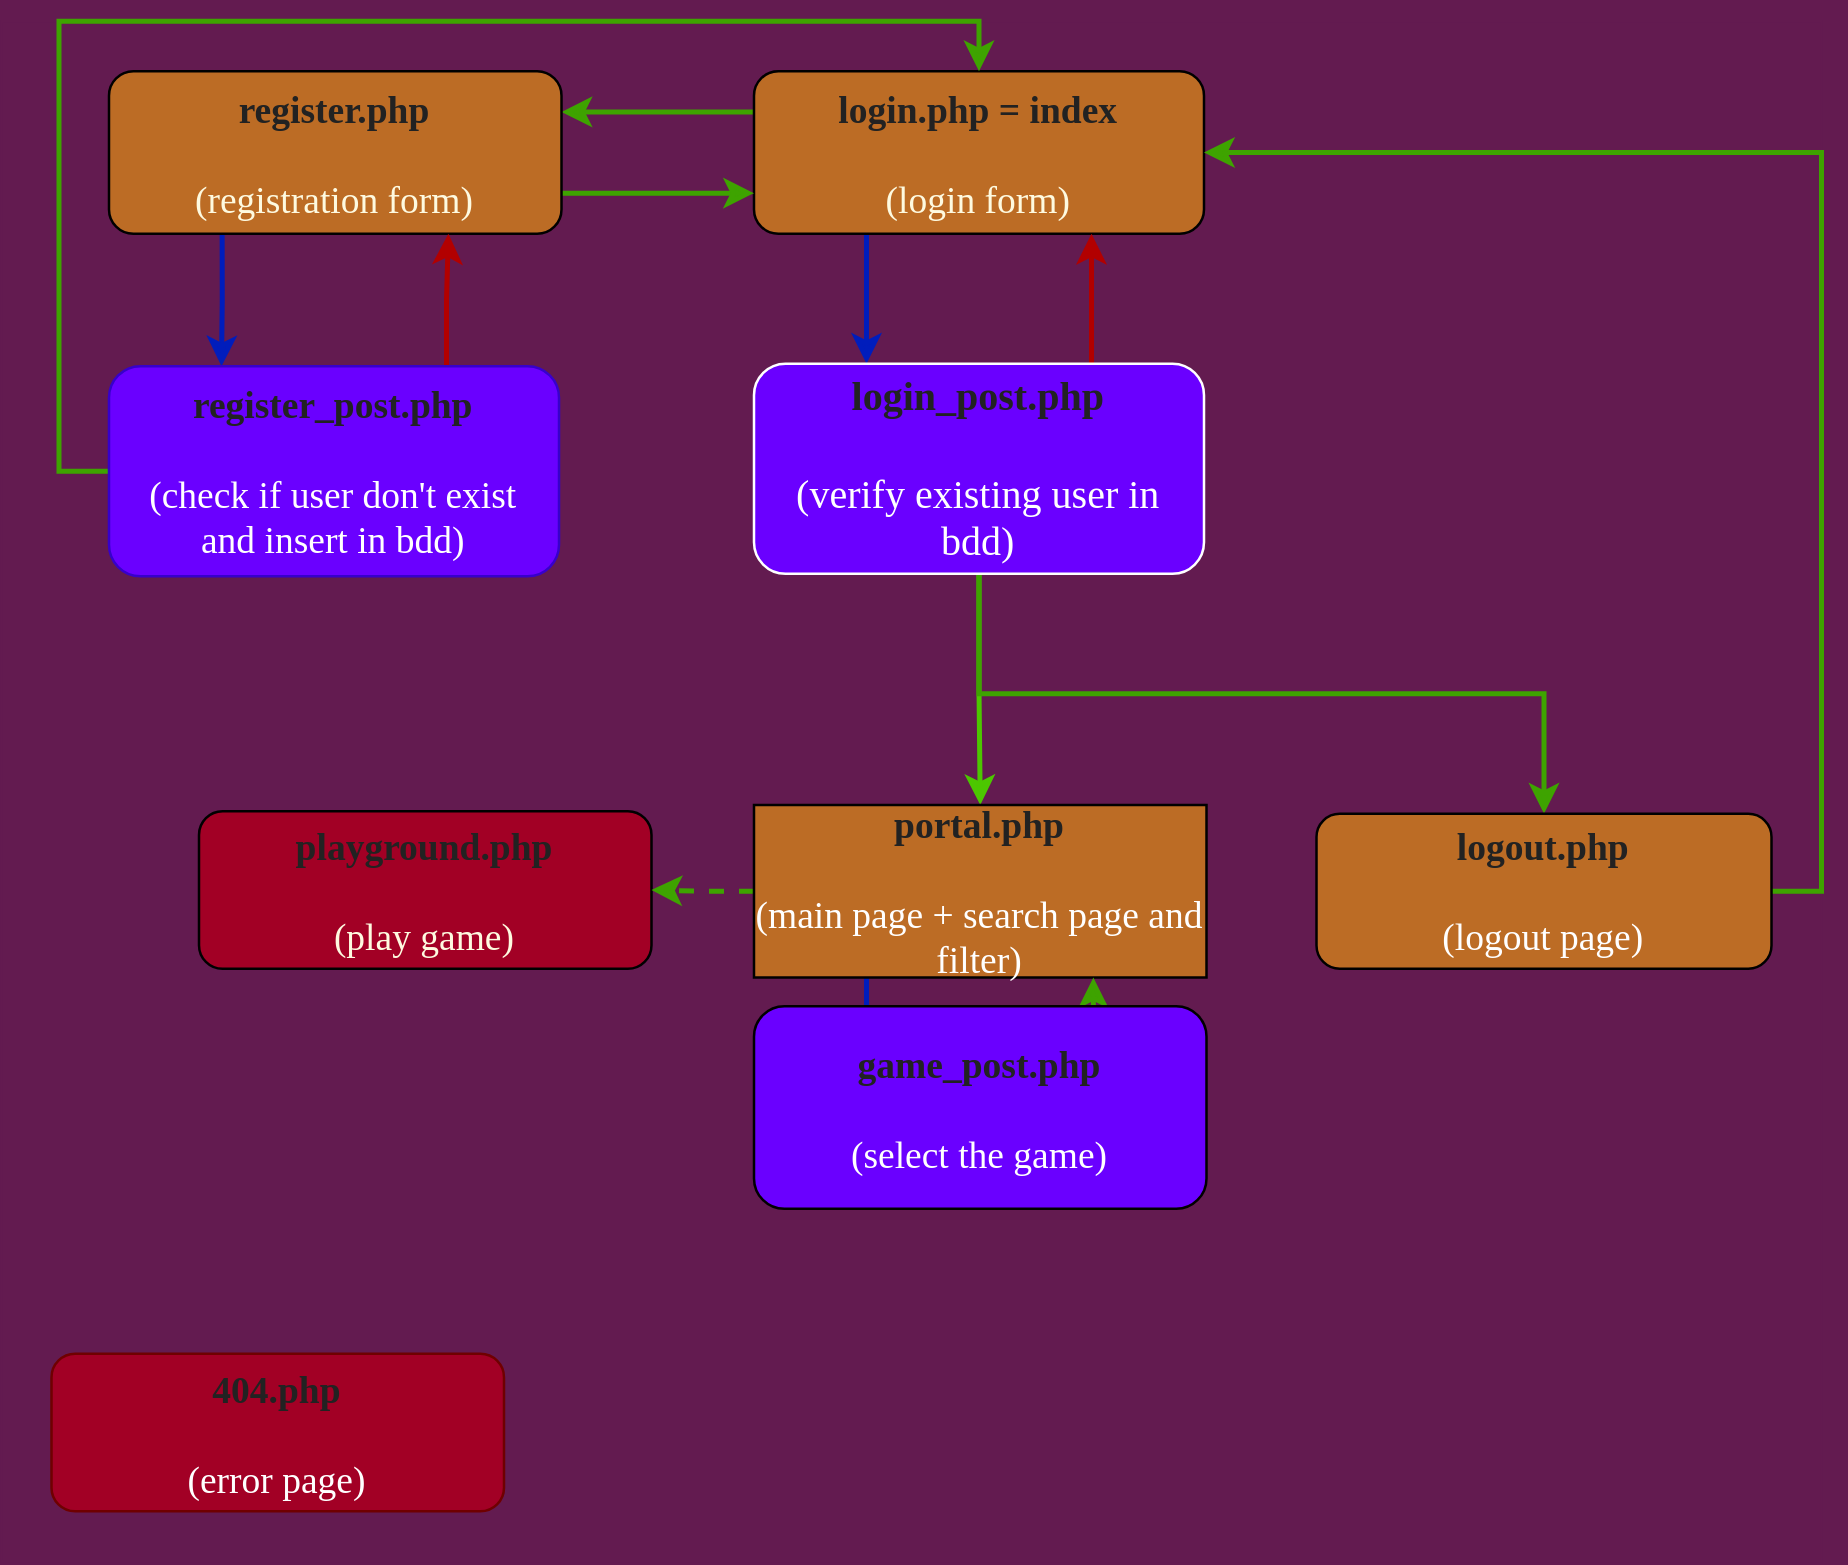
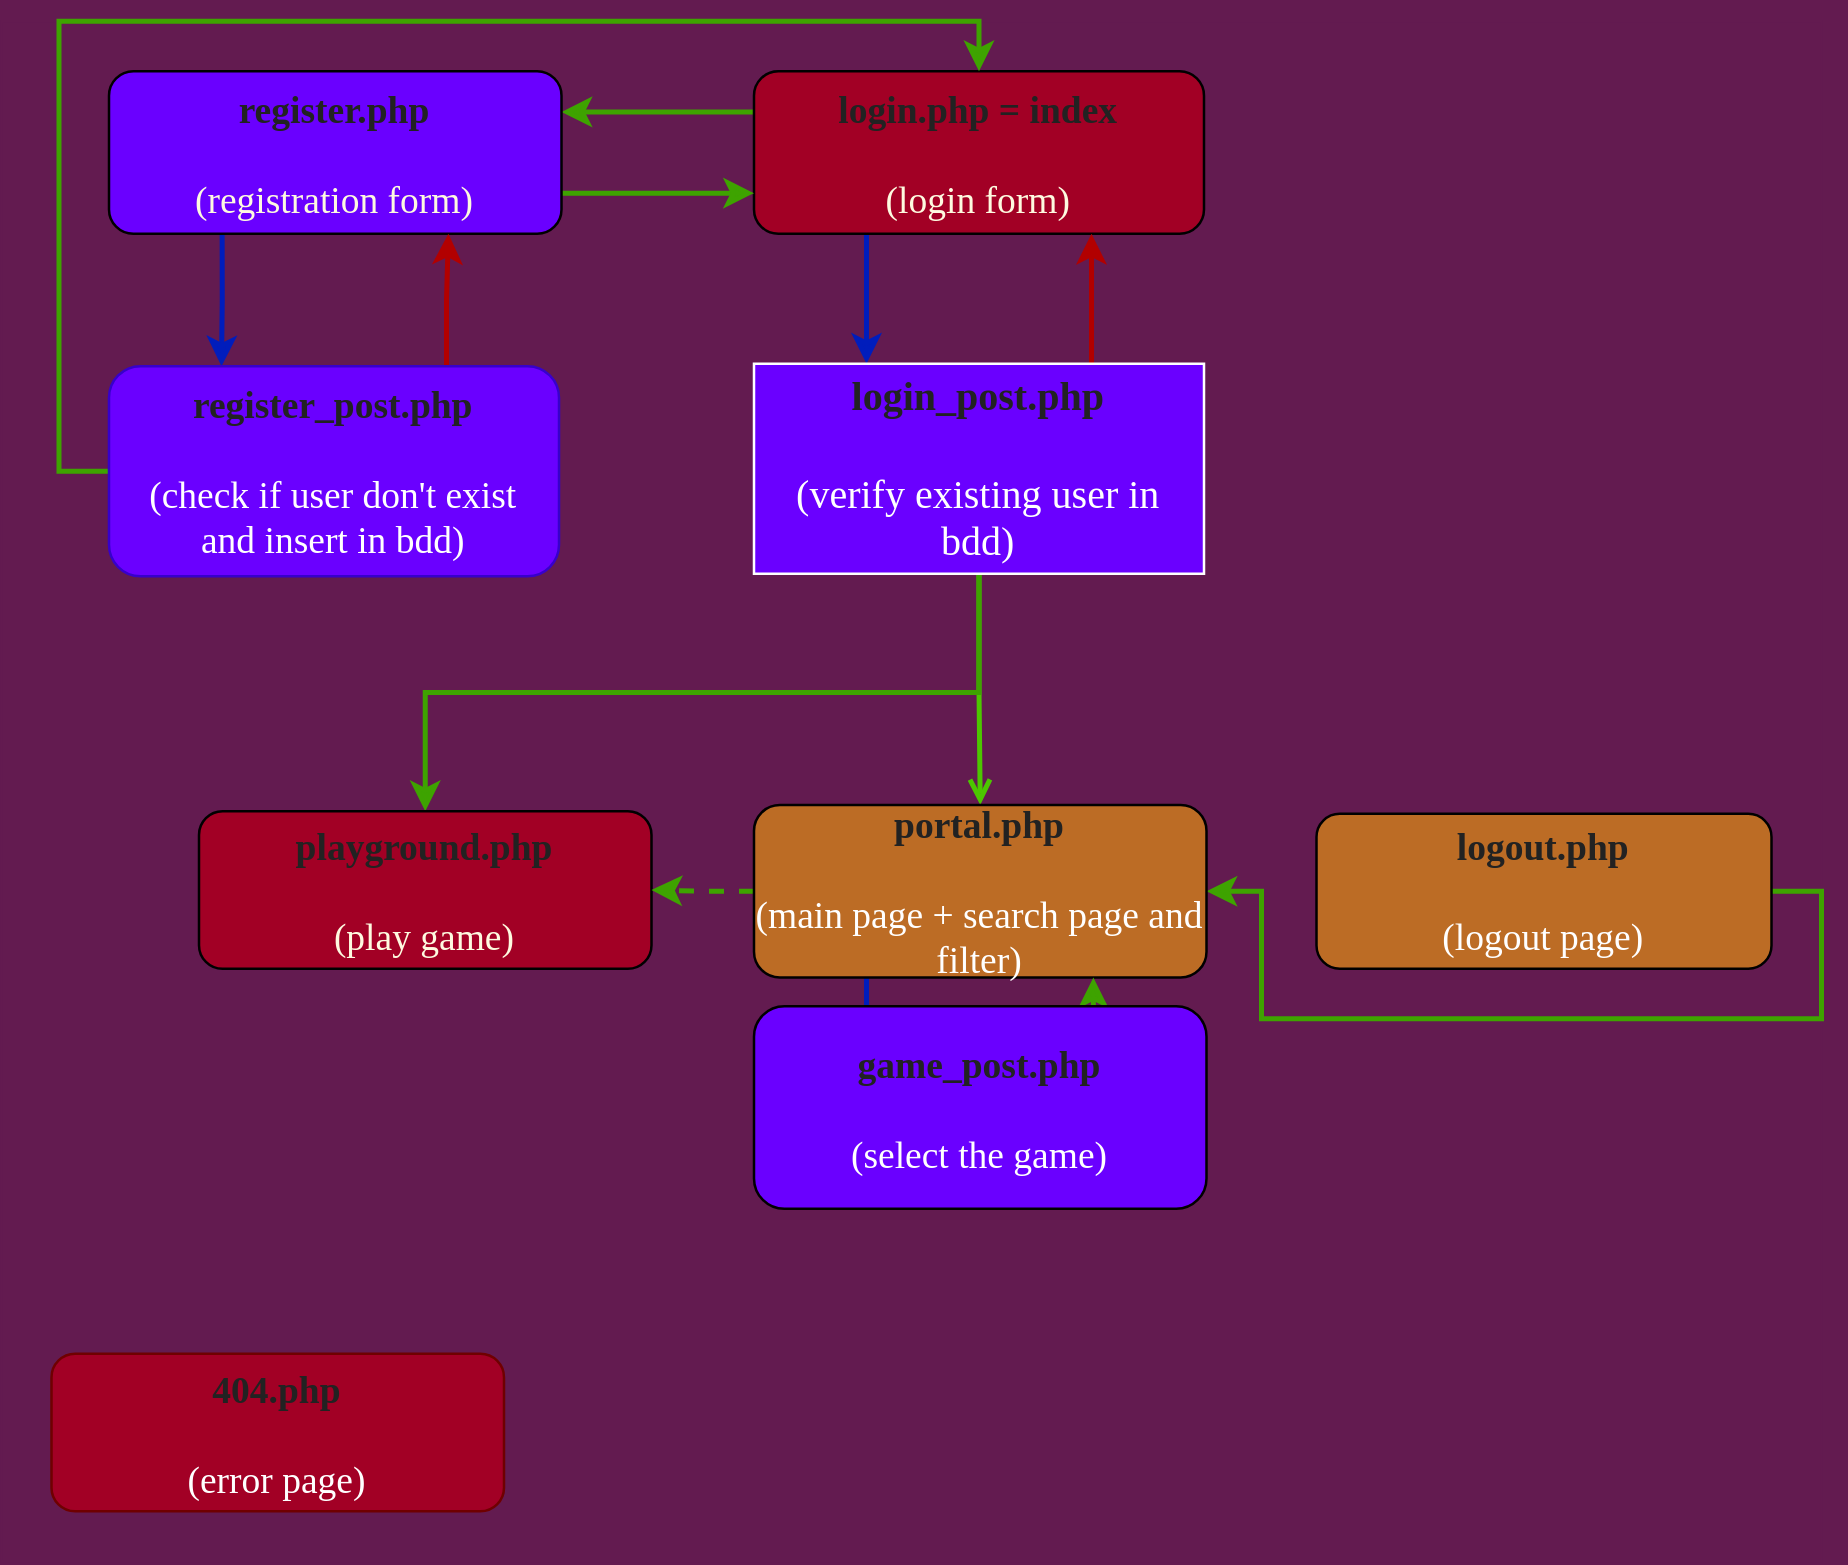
node "register.php (registration form)": fillcolor #bc6c25 -> #6a00ff
node "login.php = index (login form)": fillcolor #bc6c25 -> #a20025
edge "logout.php (logout page)" -> "login.php = index (login form)": now "logout.php (logout page)" -> "portal.php (main page + search page and filter)"
node "login_post.php (verify existing user in bdd)": shape rounded rectangle -> rectangle
edge "login_post.php (verify existing user in bdd)" -> "logout.php (logout page)": now "login_post.php (verify existing user in bdd)" -> "playground.php (play game)"
edge "login_post.php (verify existing user in bdd)" -> "portal.php (main page + search page and filter)": arrowhead classic -> open
node "portal.php (main page + search page and filter)": shape rectangle -> rounded rectangle
